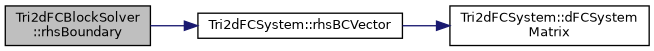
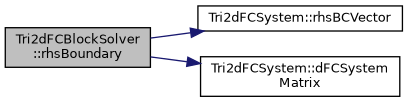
edge "Tri2dFCSystem::rhsBCVector" -> "Tri2dFCSystem::dFCSystem Matrix": now "Tri2dFCBlockSolver ::rhsBoundary" -> "Tri2dFCSystem::dFCSystem Matrix"
